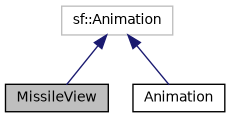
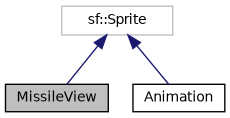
node "sf::Animation": label "sf::Animation" -> "sf::Sprite"
